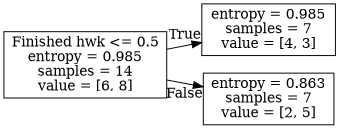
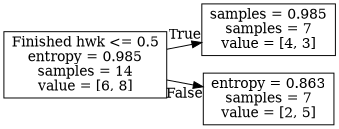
node "entropy = 0.985 samples = 7 value = [4, 3]": label "entropy = 0.985 samples = 7 value = [4, 3]" -> "samples = 0.985 samples = 7 value = [4, 3]"
